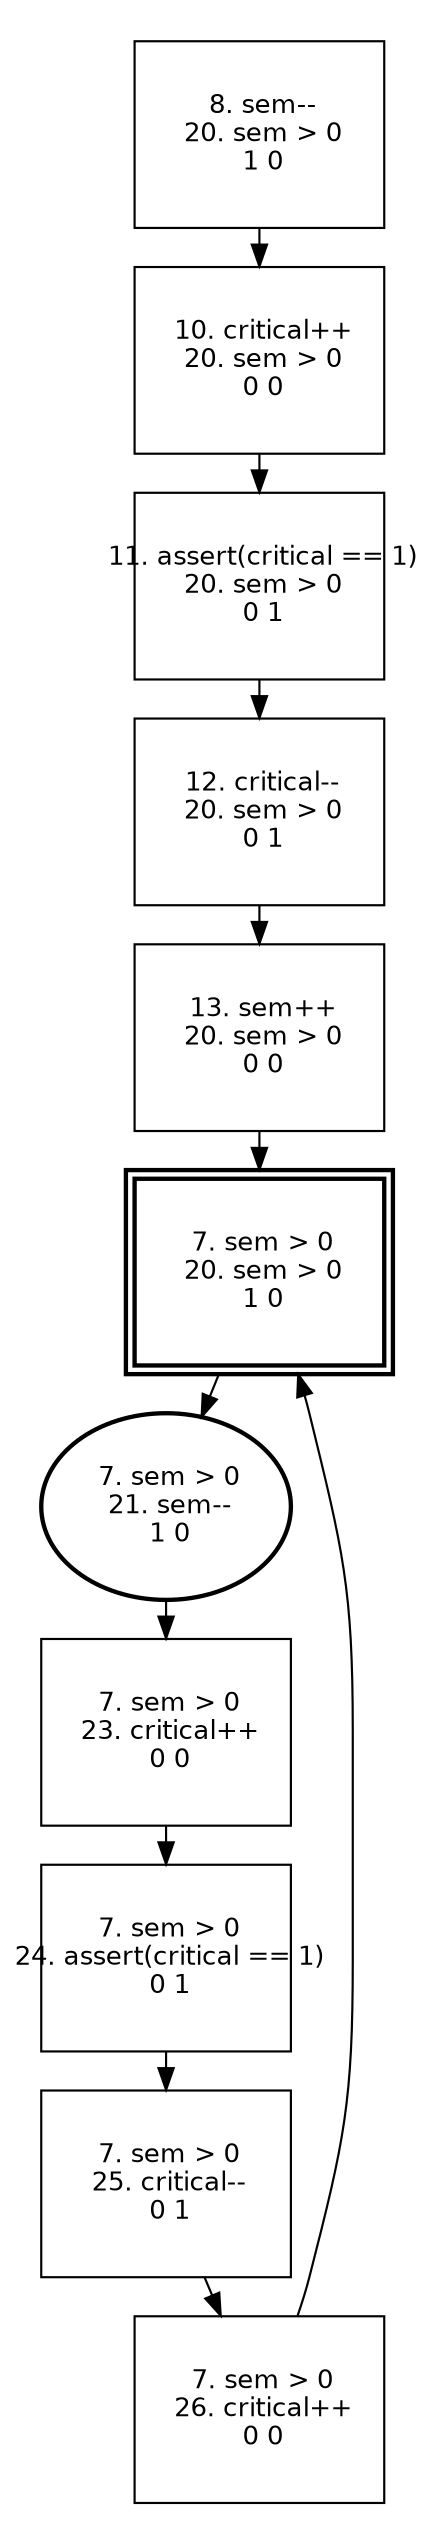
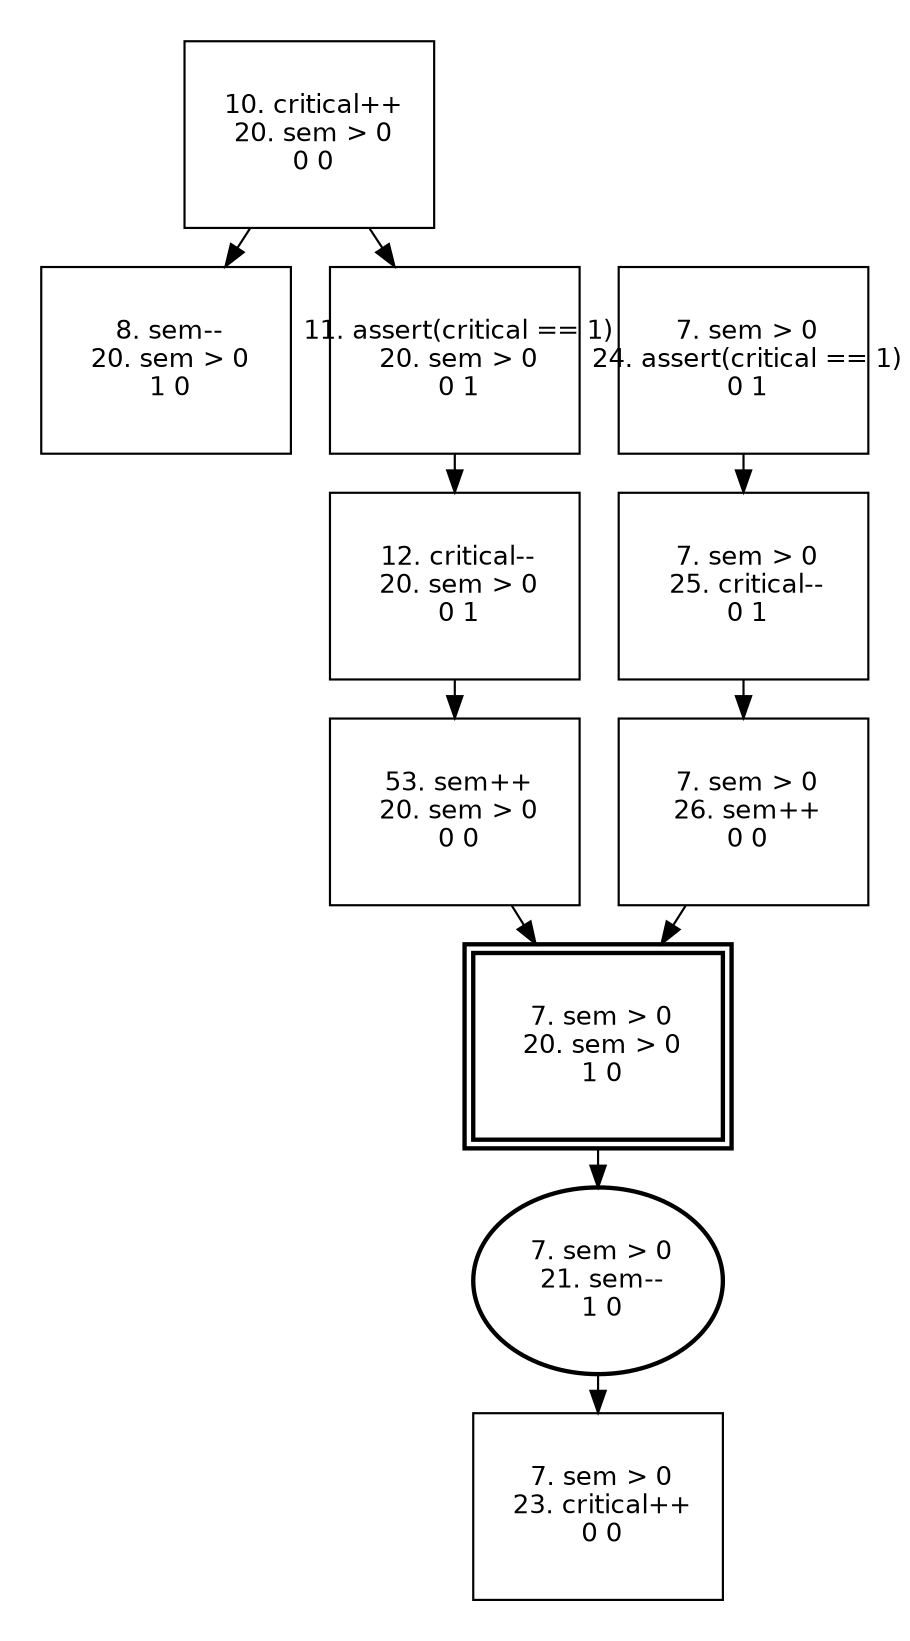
edge "8. sem-- 20. sem > 0 1 0" -> "10. critical++ 20. sem > 0 0 0": reversed
node "13. sem++ 20. sem > 0 0 0": label "13. sem++ 20. sem > 0 0 0" -> "53. sem++ 20. sem > 0 0 0"
edge "7. sem > 0 23. critical++ 0 0" -> "7. sem > 0 24. assert(critical == 1) 0 1": removed
node "7. sem > 0 26. critical++ 0 0": label "7. sem > 0 26. critical++ 0 0" -> "7. sem > 0 26. sem++ 0 0"
